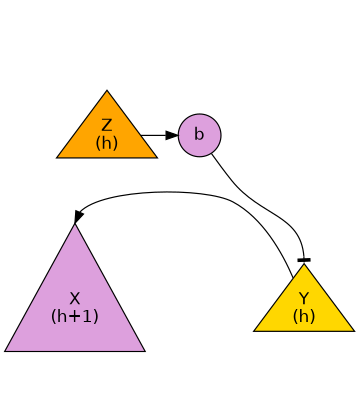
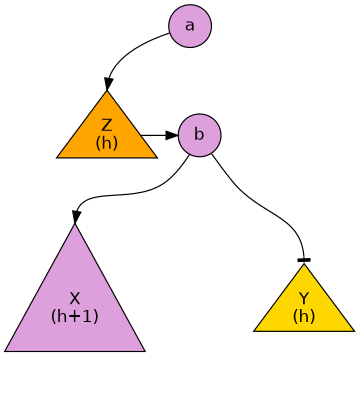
node "a": added
edge "Y (h)" -> "X (h+1)": now "b" -> "X (h+1)"
